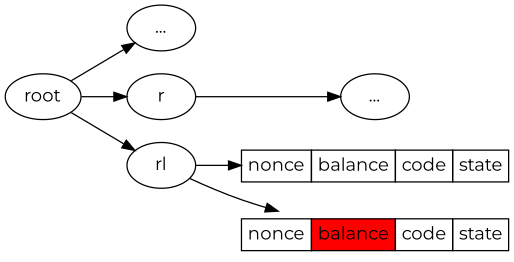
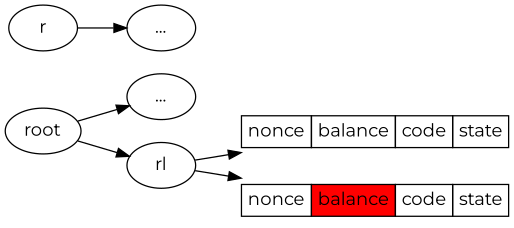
edge "root" -> "r": removed
